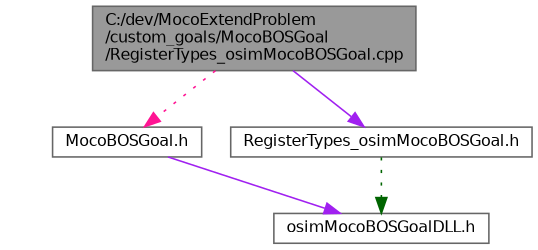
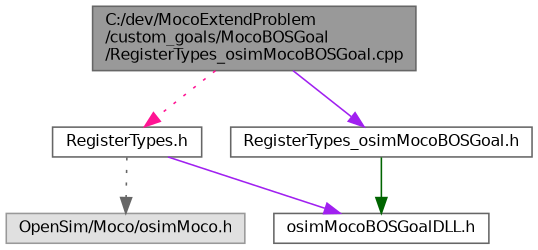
node "MocoBOSGoal.h": label "MocoBOSGoal.h" -> "RegisterTypes.h"
edge "RegisterTypes_osimMocoBOSGoal.h" -> "osimMocoBOSGoalDLL.h": style dotted -> solid
node "OpenSim/Moco/osimMoco.h": added
